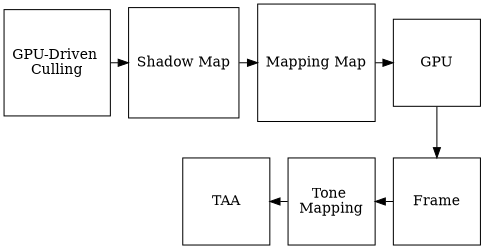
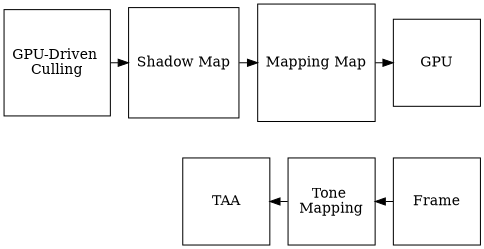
edge "GPU" -> "Frame": removed
